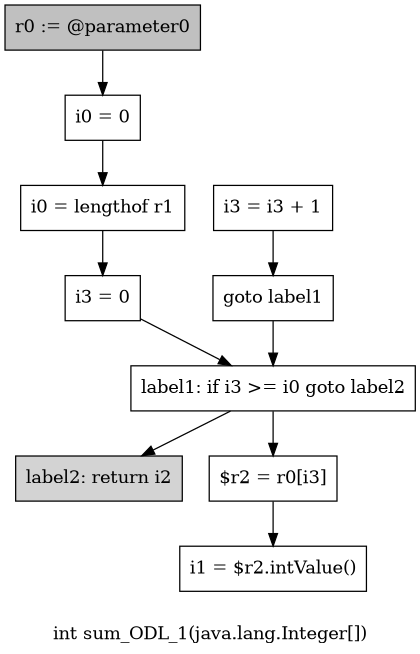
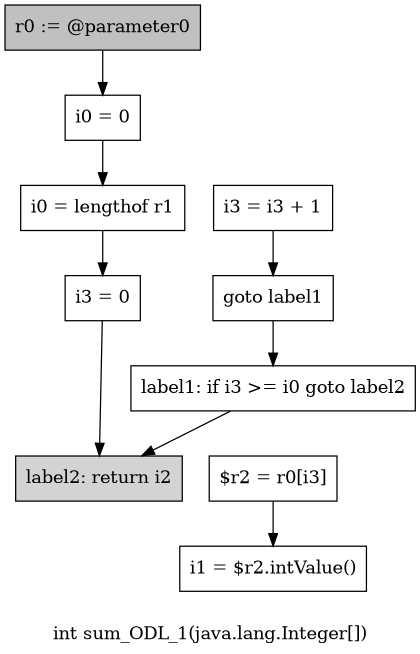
edge "i3 = 0" -> "label1: if i3 >= i0 goto label2": now "i3 = 0" -> "label2: return i2"
edge "label1: if i3 >= i0 goto label2" -> "$r2 = r0[i3]": removed
